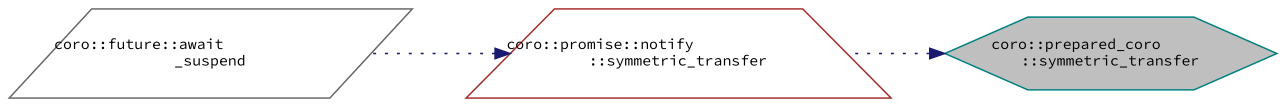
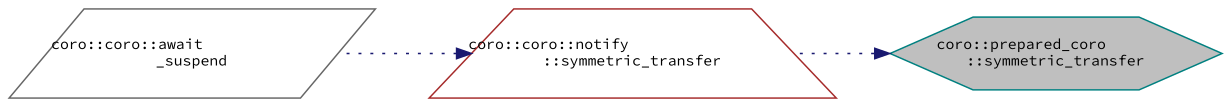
node "coro::future::await _suspend": label "coro::future::await _suspend" -> "coro::coro::await _suspend"
node "coro::promise::notify ::symmetric_transfer": label "coro::promise::notify ::symmetric_transfer" -> "coro::coro::notify ::symmetric_transfer"
